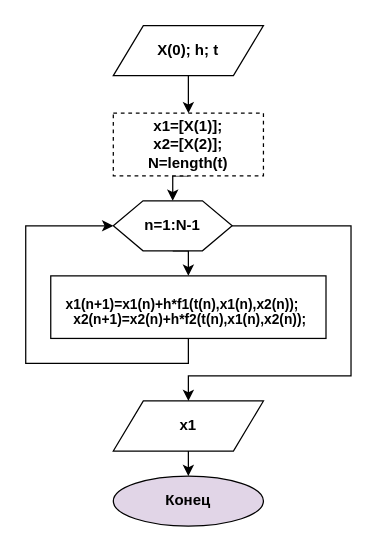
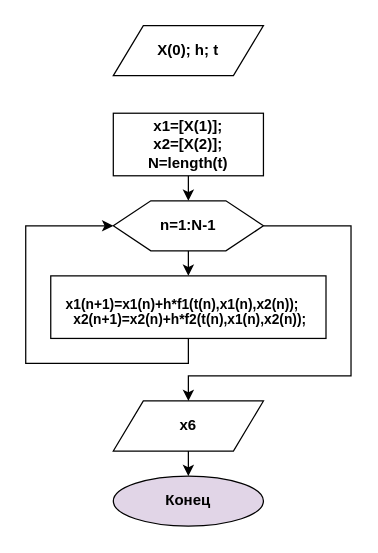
edge "X(0); h; t" -> "x1=[X(1)]; x2=[X(2)]; N=length(t)": removed
node "x1=[X(1)]; x2=[X(2)]; N=length(t)": style dashed -> solid
node "n=1:N-1": size 119x50 -> 150x50
node "x1": label "x1" -> "x6"
